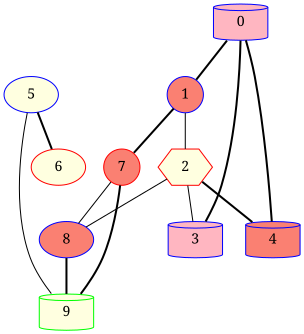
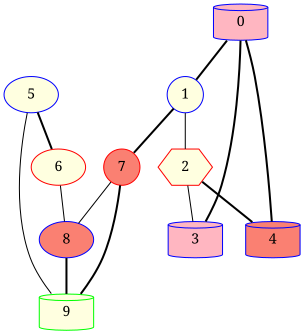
node "1": fillcolor salmon -> lightyellow
edge "2" -- "8": now "6" -- "8"
